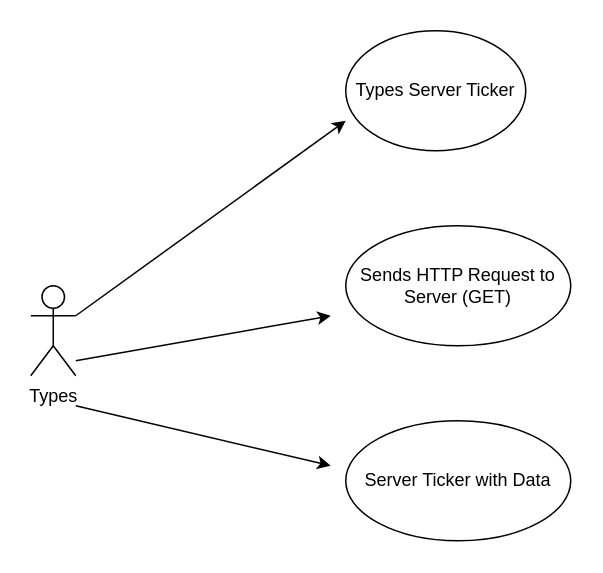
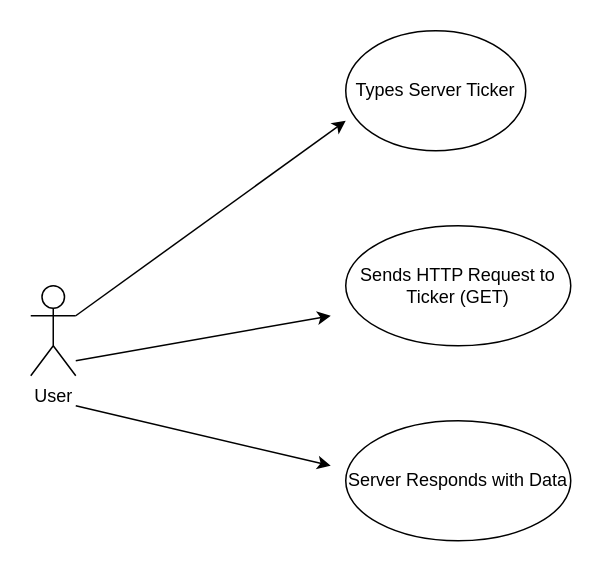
node "Sends HTTP Request to Server (GET)": label "Sends HTTP Request to Server (GET)" -> "Sends HTTP Request to Ticker (GET)"
node "Types": label "Types" -> "User"
node "Server Ticker with Data": label "Server Ticker with Data" -> "Server Responds with Data"
